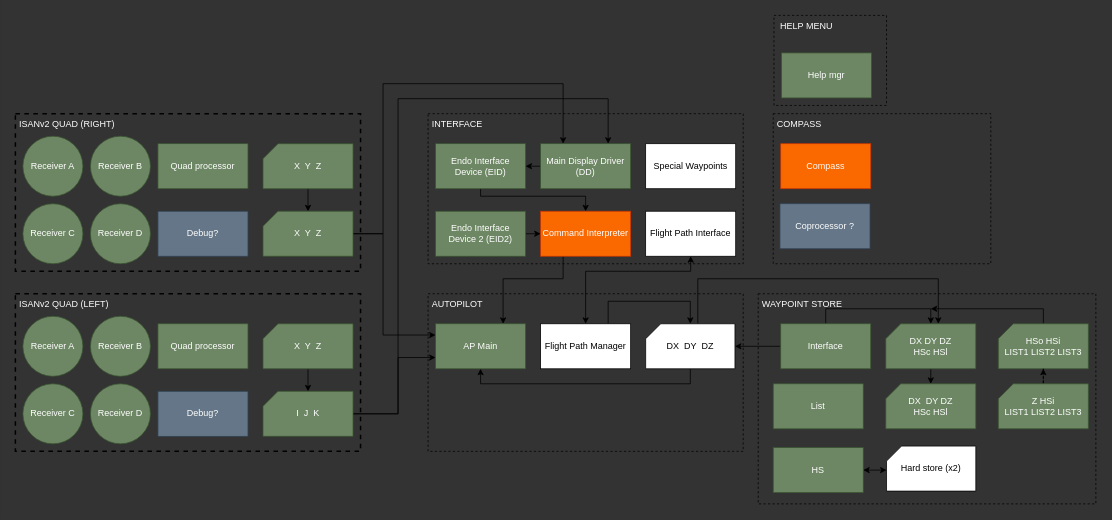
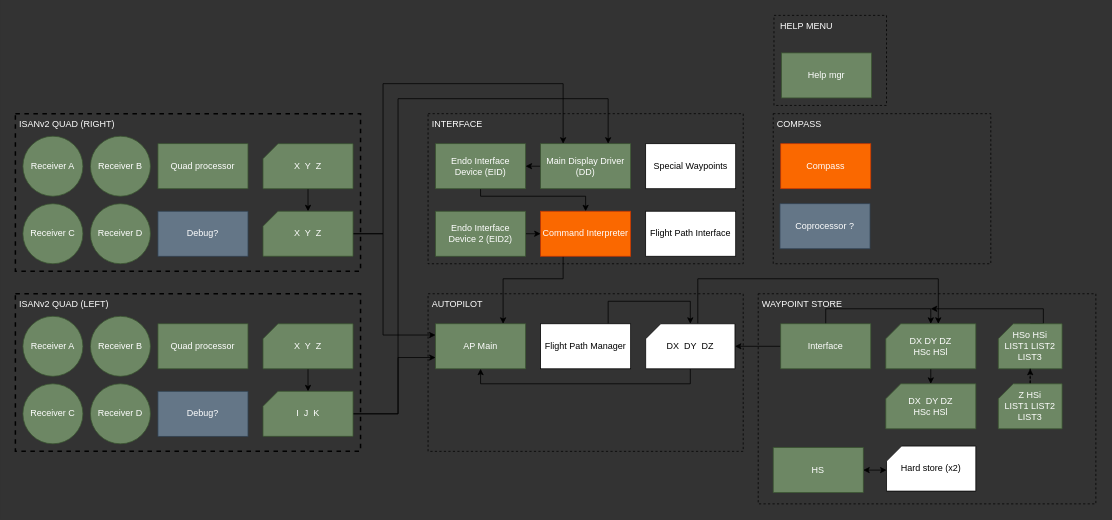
edge "Flight Path Interface" -- "Flight Path Manager": removed
node "HSo HSi LIST1 LIST2 LIST3": size 90x45 -> 64x45
node "List": removed
node "Z HSi LIST1 LIST2 LIST3": size 90x45 -> 64x45
